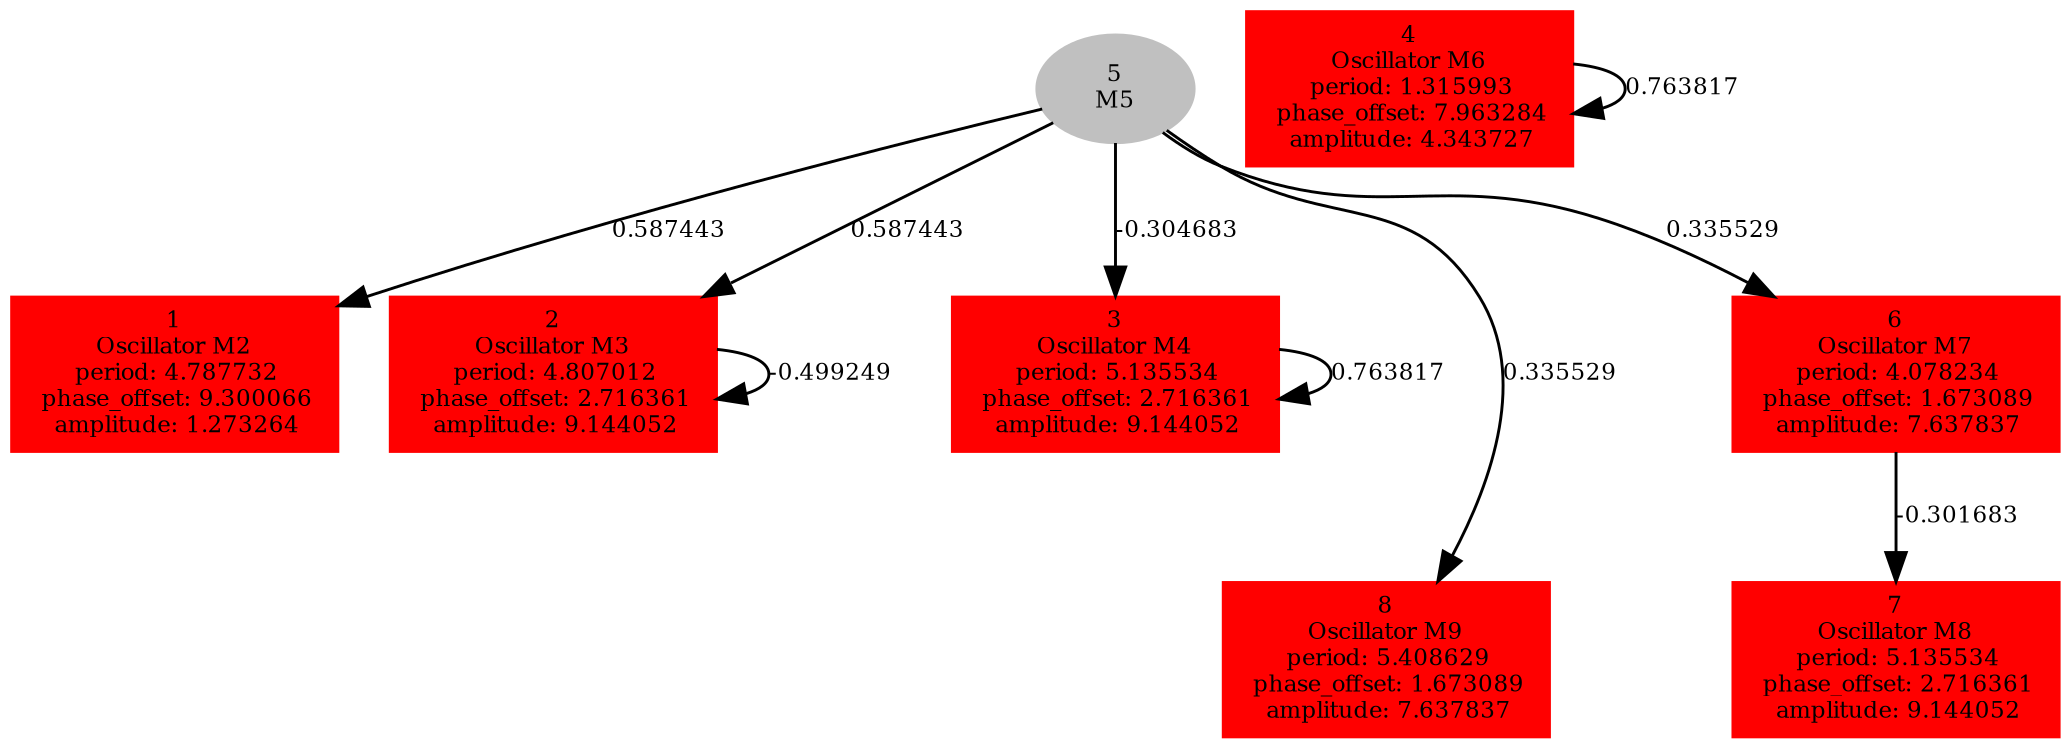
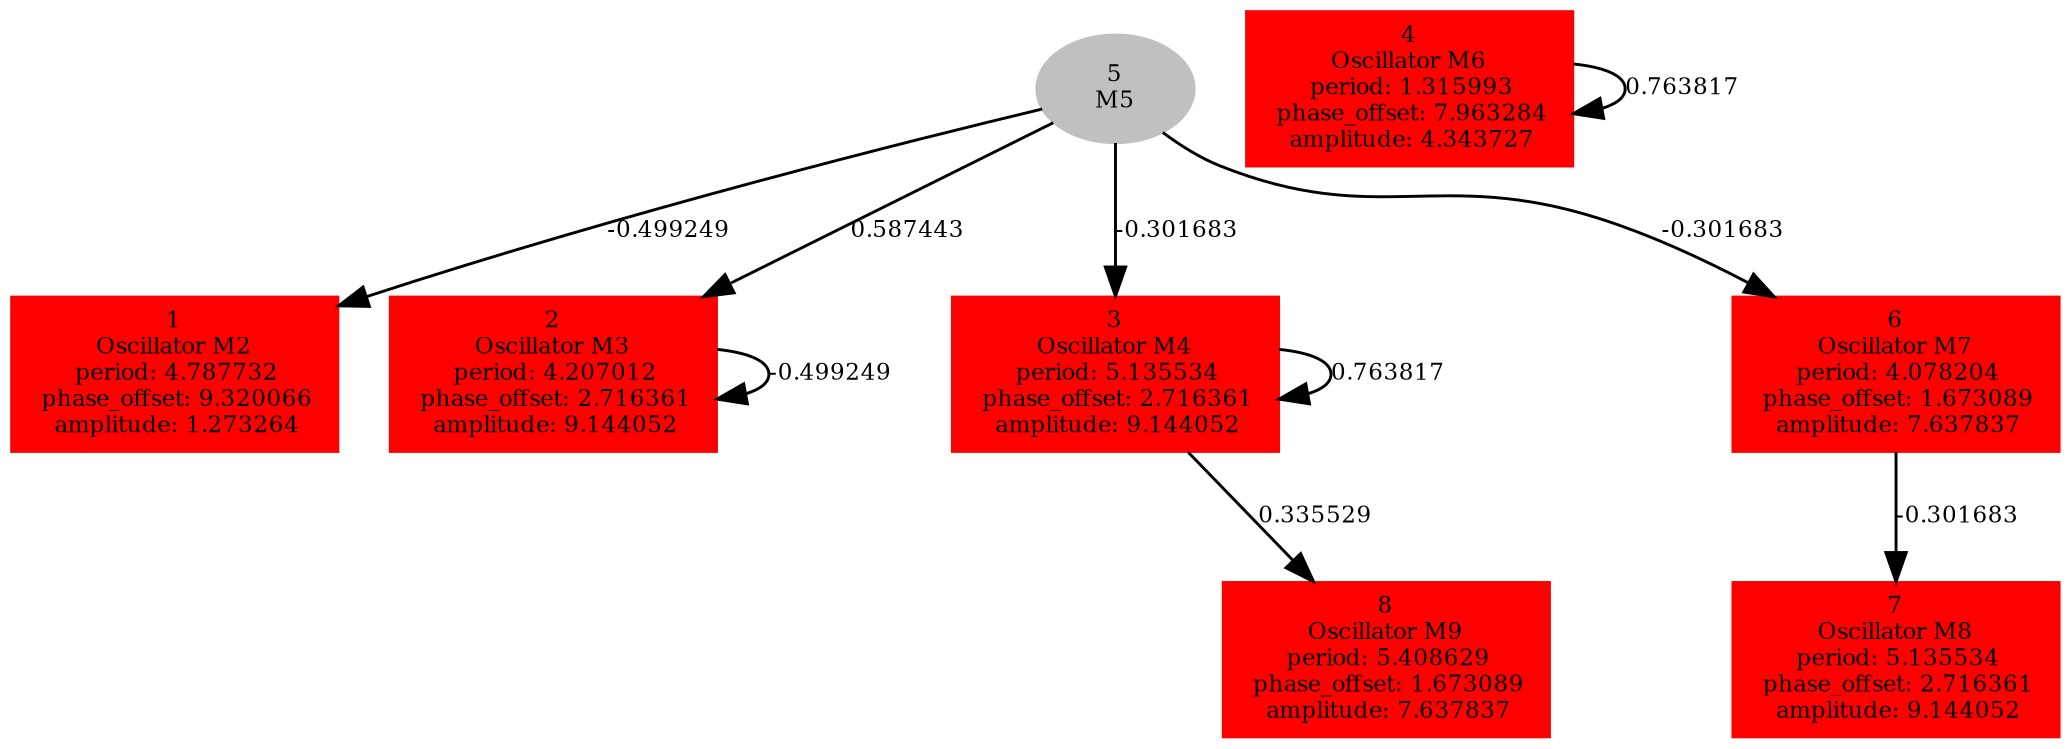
edge "5" -> "1": label "0.587443 " -> "-0.499249 "
edge "5" -> "3": label "-0.304683 " -> "-0.301683 "
edge "5" -> "6": label "0.335529 " -> "-0.301683 "
edge "5" -> "8": now "3" -> "8"
node "2": text "period: 4.807012" -> "period: 4.207012"
node "6": text "period: 4.078234" -> "period: 4.078204"
node "1": text "phase_offset: 9.300066" -> "phase_offset: 9.320066"
